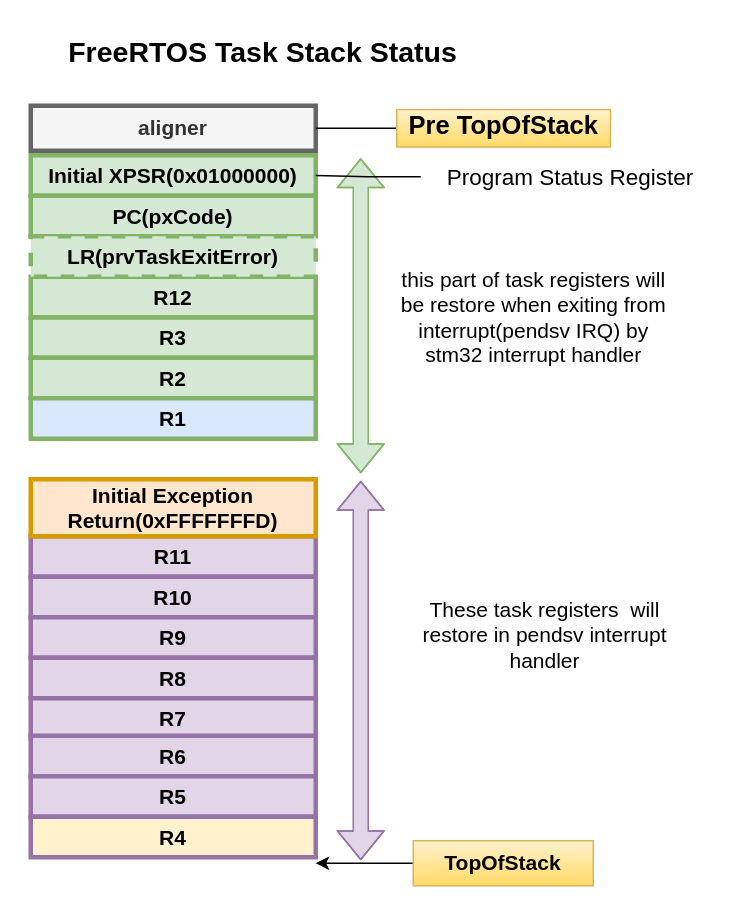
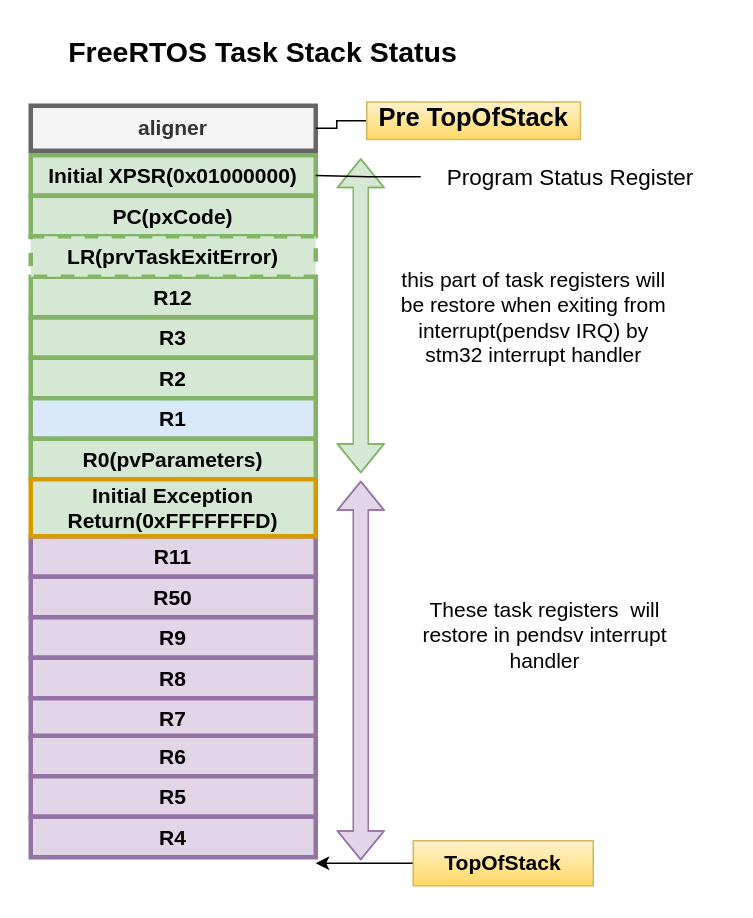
node "Pre TopOfStack": moved (504, 128) -> (474, 121)
node "R0(pvParameters)": added
node "Initial Exception Return(0xFFFFFFFD)": fillcolor #ffe6cc -> #d5e8d4
node "R10": label "R10" -> "R50"
node "R4": fillcolor #fff2cc -> #e1d5e7
